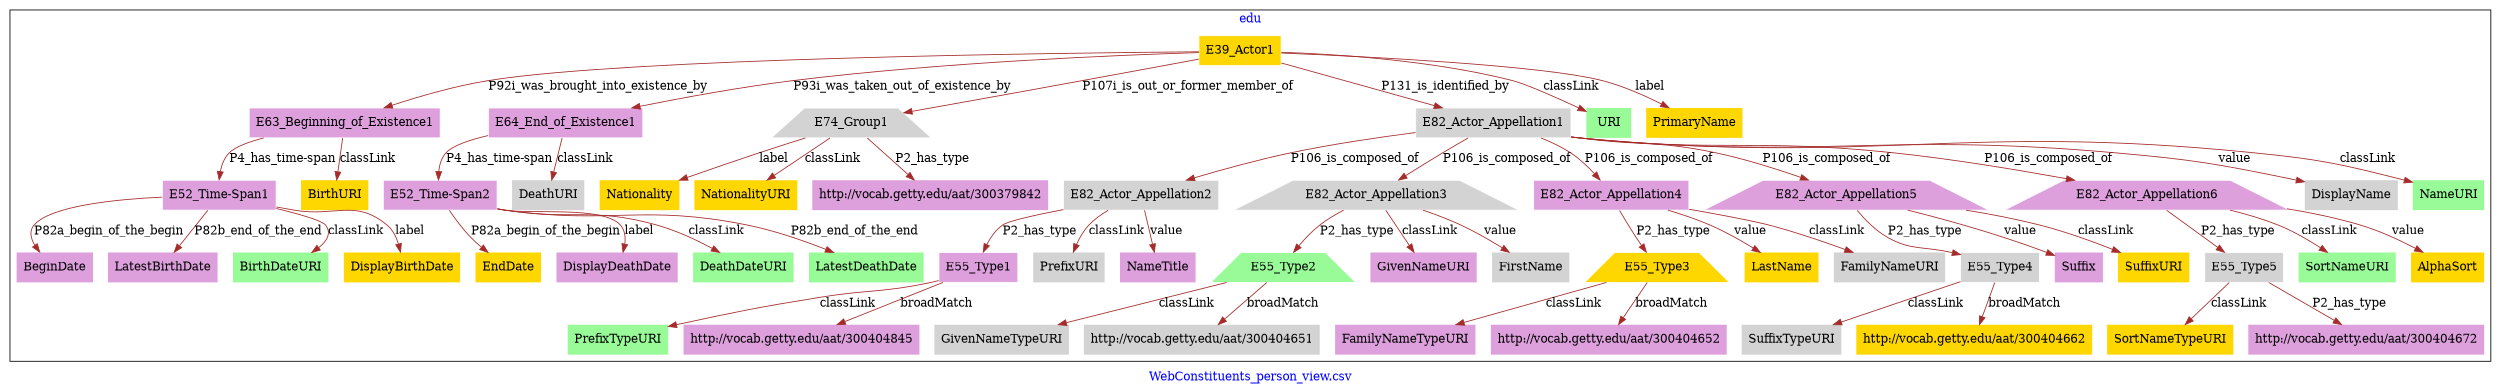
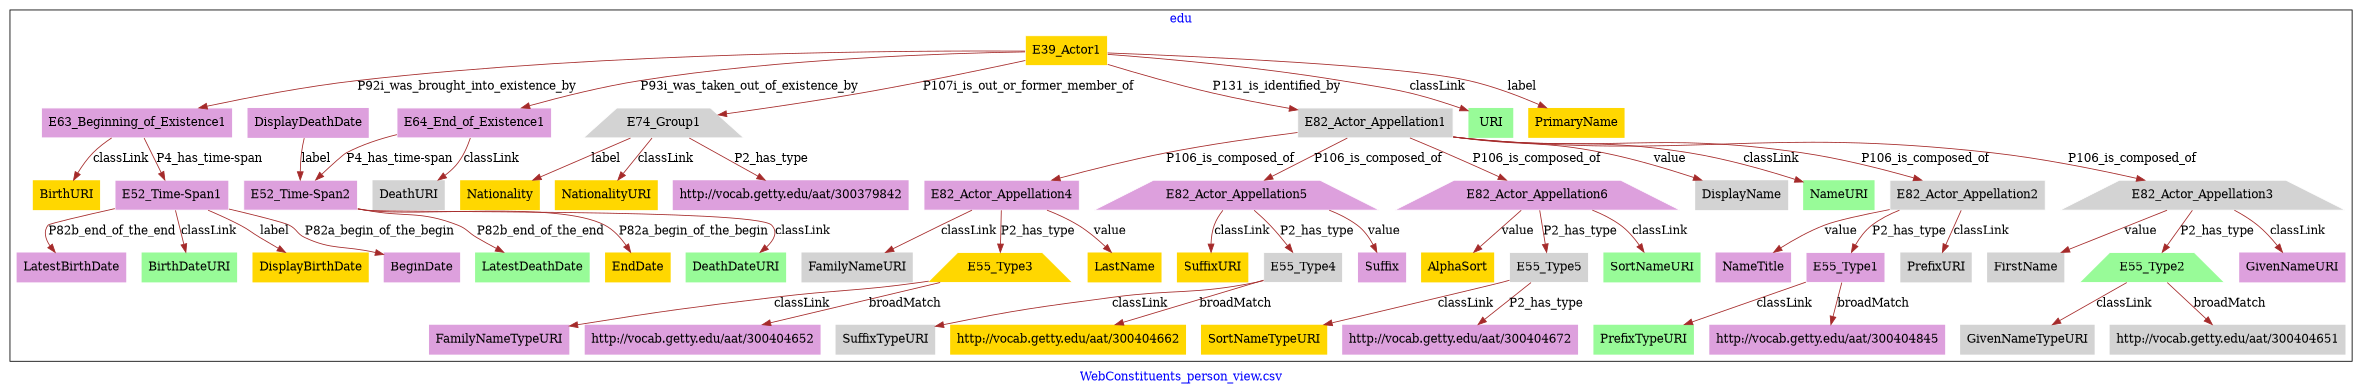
edge "E52_Time-Span2" -> "DisplayDeathDate": reversed
